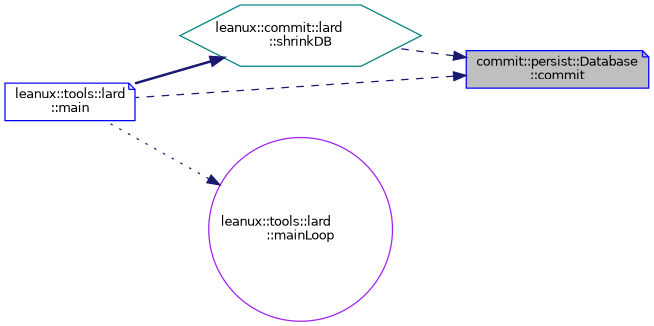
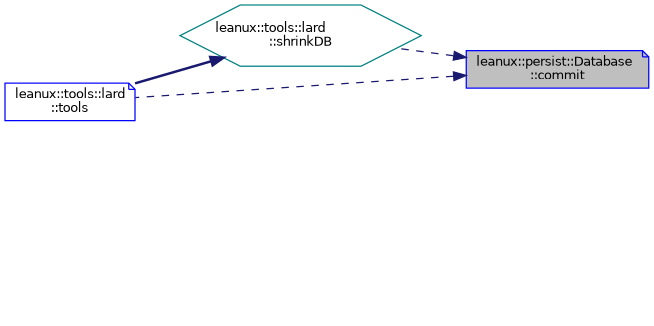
node "leanux::commit::lard ::shrinkDB": label "leanux::commit::lard ::shrinkDB" -> "leanux::tools::lard ::shrinkDB"
node "commit::persist::Database ::commit": label "commit::persist::Database ::commit" -> "leanux::persist::Database ::commit"
node "leanux::tools::lard ::main": label "leanux::tools::lard ::main" -> "leanux::tools::lard ::tools"
node "leanux::tools::lard ::mainLoop": removed
